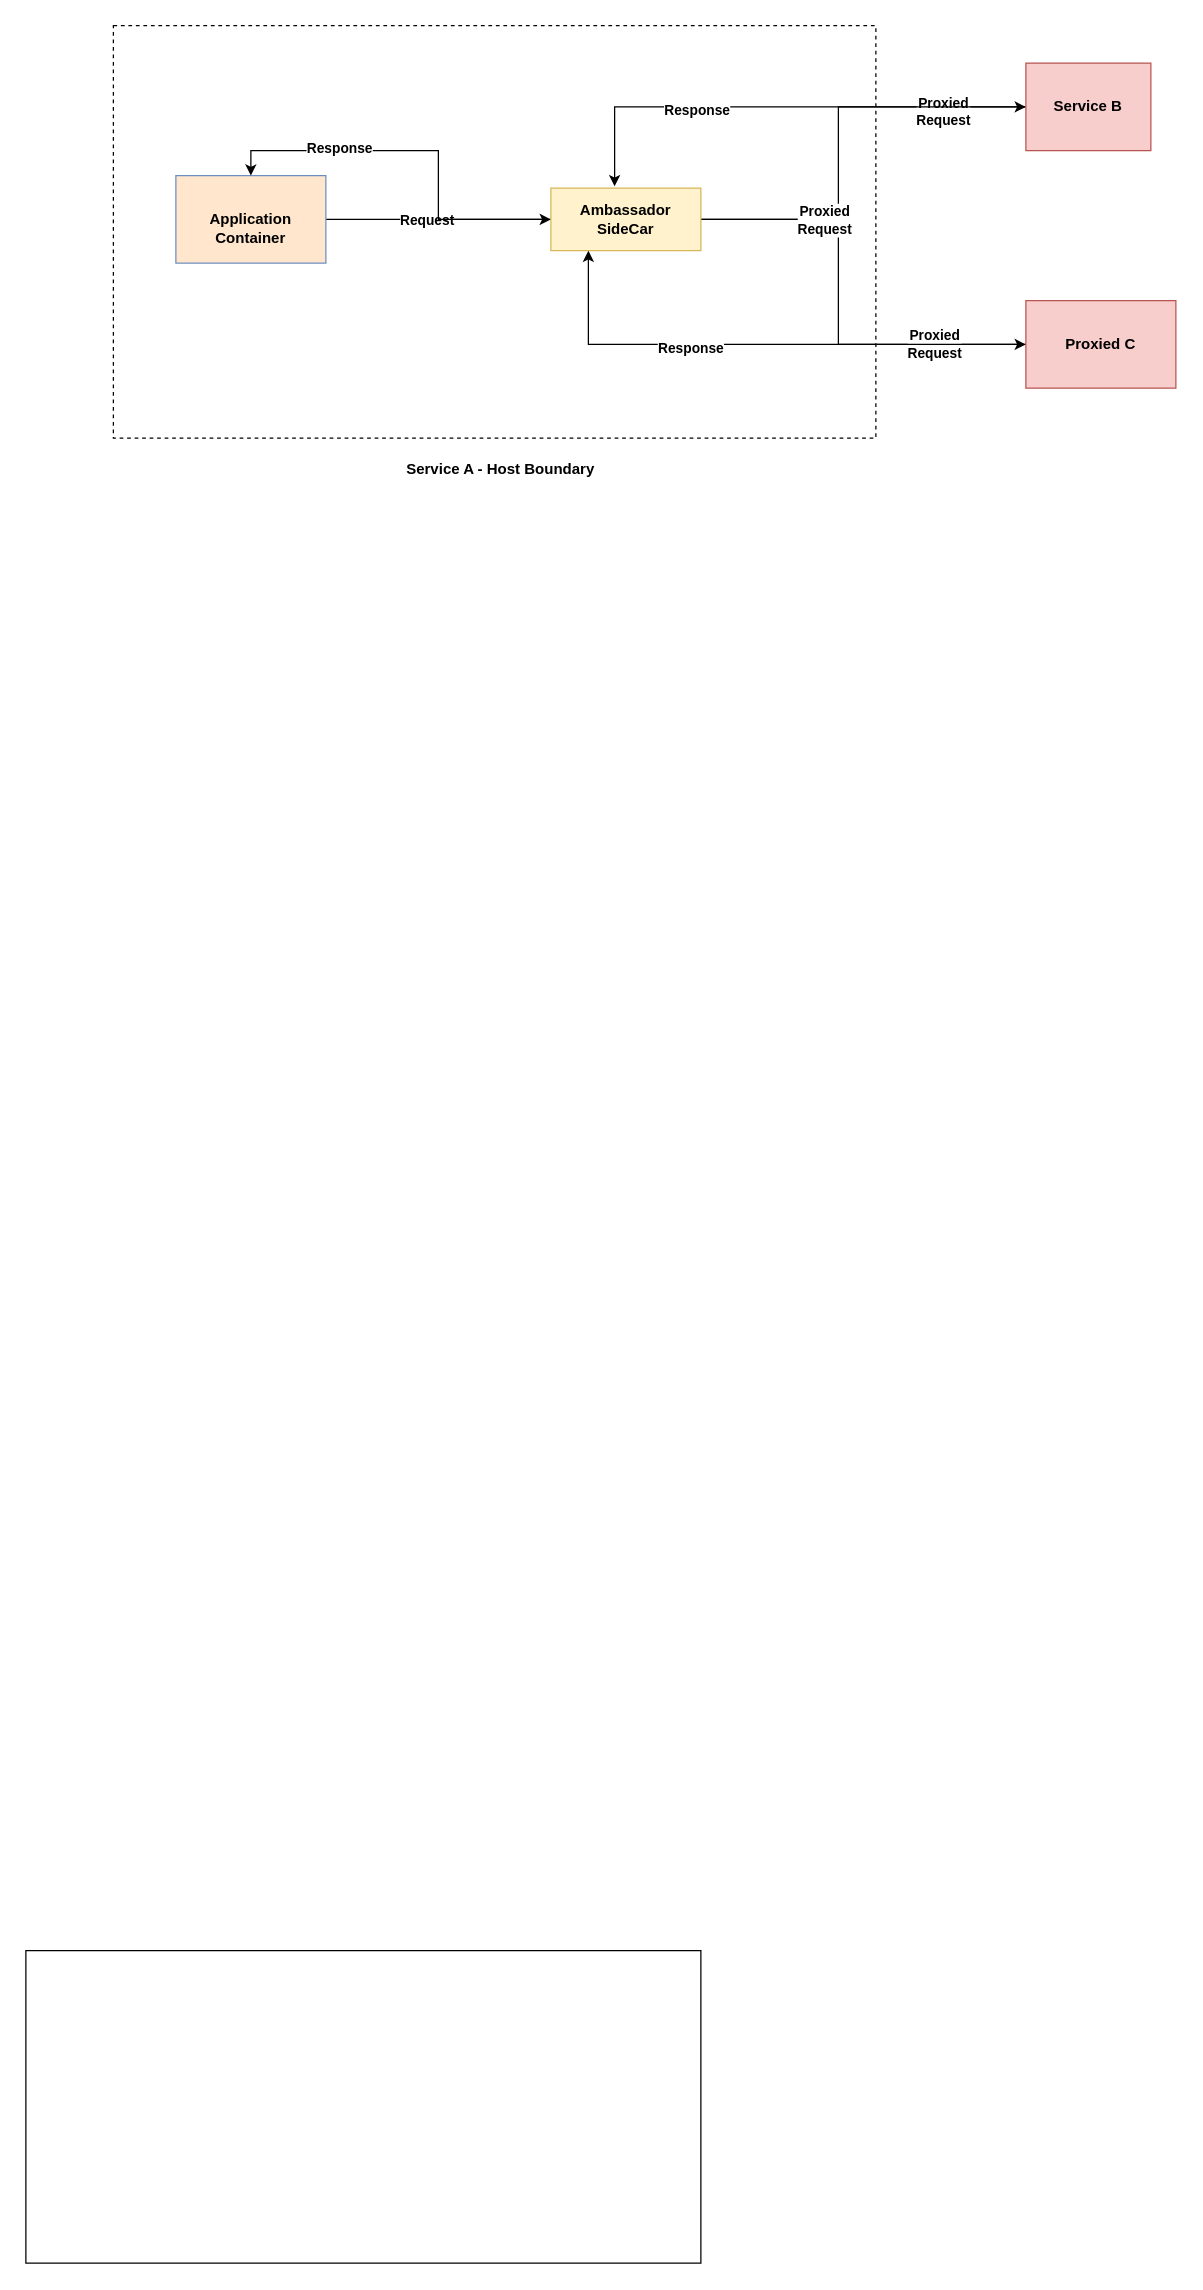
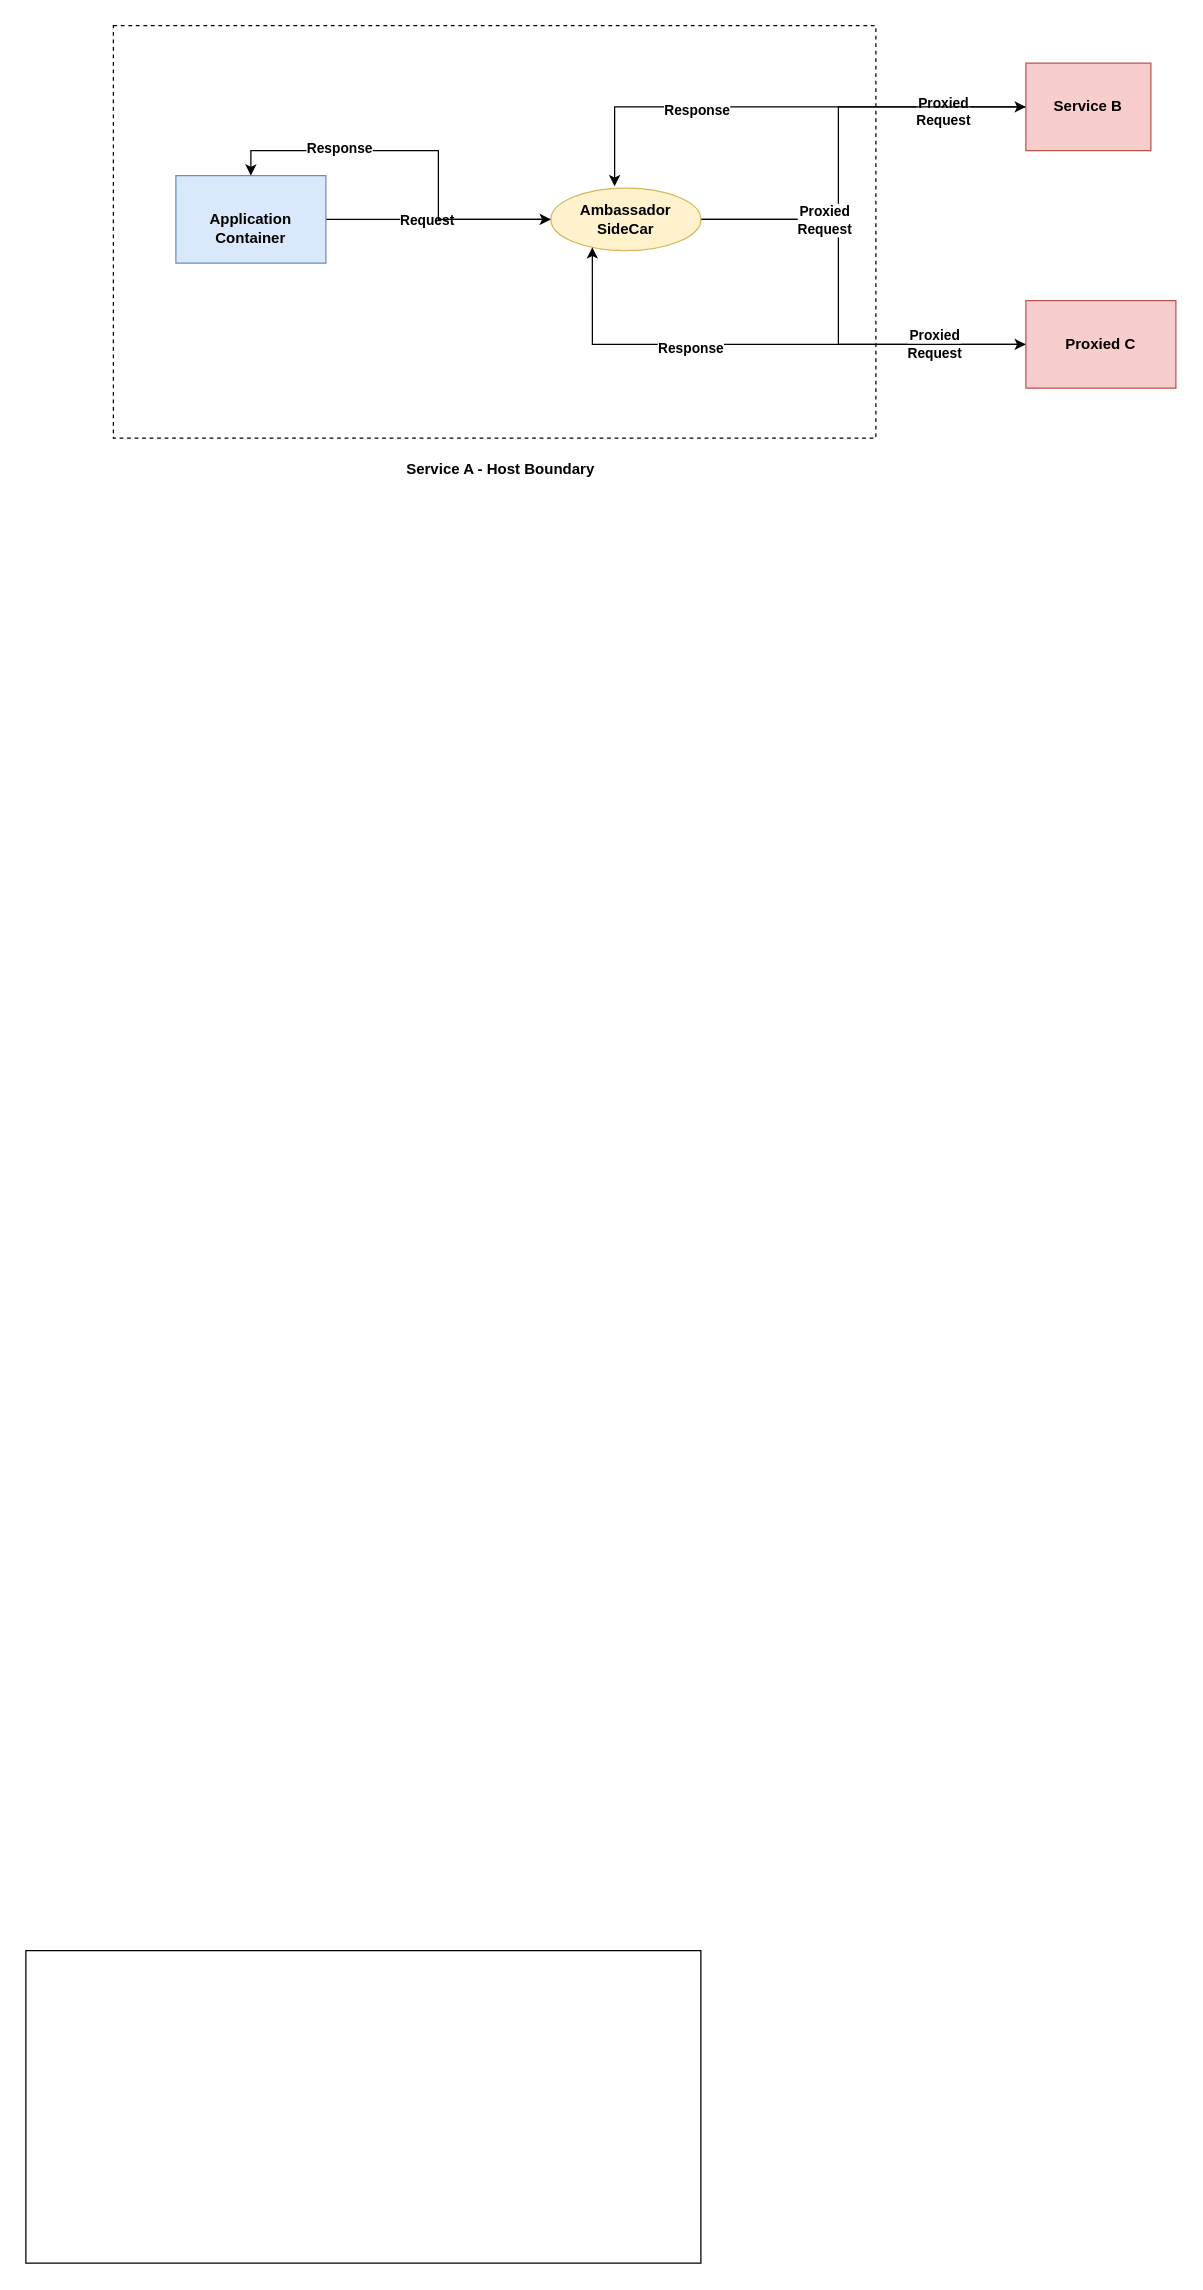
node "Application Container": fillcolor #ffe6cc -> #dae8fc
node "Ambassador SideCar": shape rectangle -> ellipse
